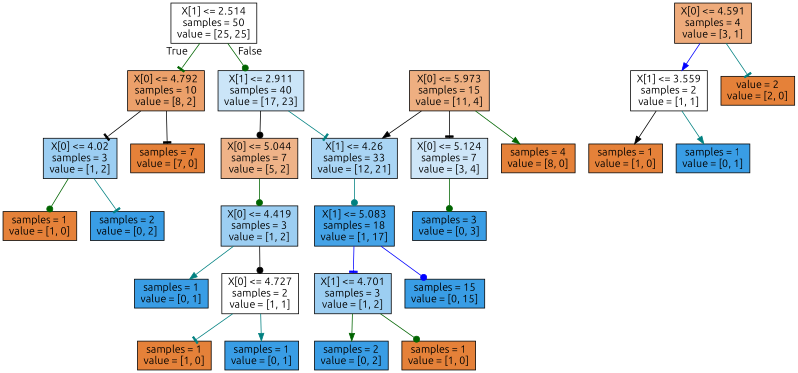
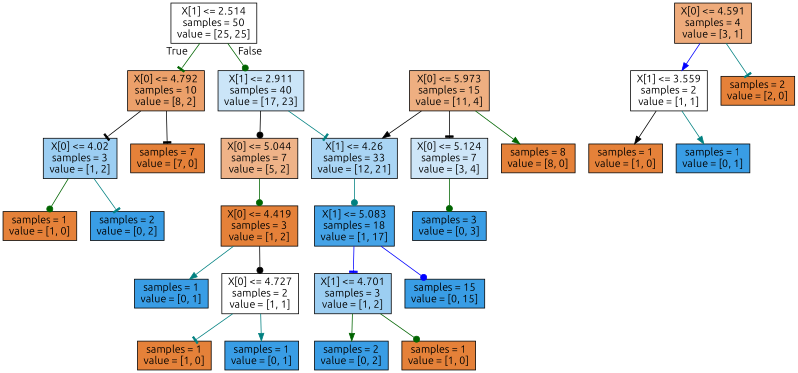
node "value = 2 value = [2, 0]": label "value = 2 value = [2, 0]" -> "samples = 2 value = [2, 0]"
node "samples = 4 value = [8, 0]": label "samples = 4 value = [8, 0]" -> "samples = 8 value = [8, 0]"
node "X[0] <= 4.419 samples = 3 value = [1, 2]": fillcolor #9ccef2 -> #e58139
